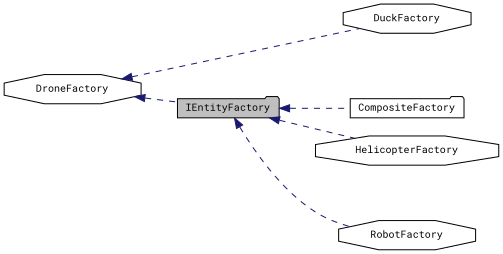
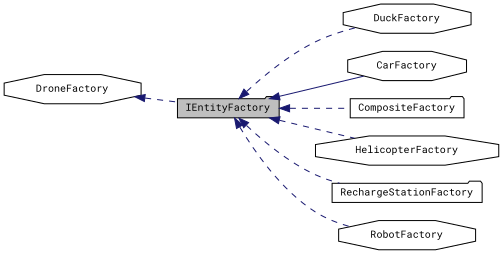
edge "DuckFactory" -> "DroneFactory": now "DuckFactory" -> "IEntityFactory"
node "CarFactory": added
node "RechargeStationFactory": added
